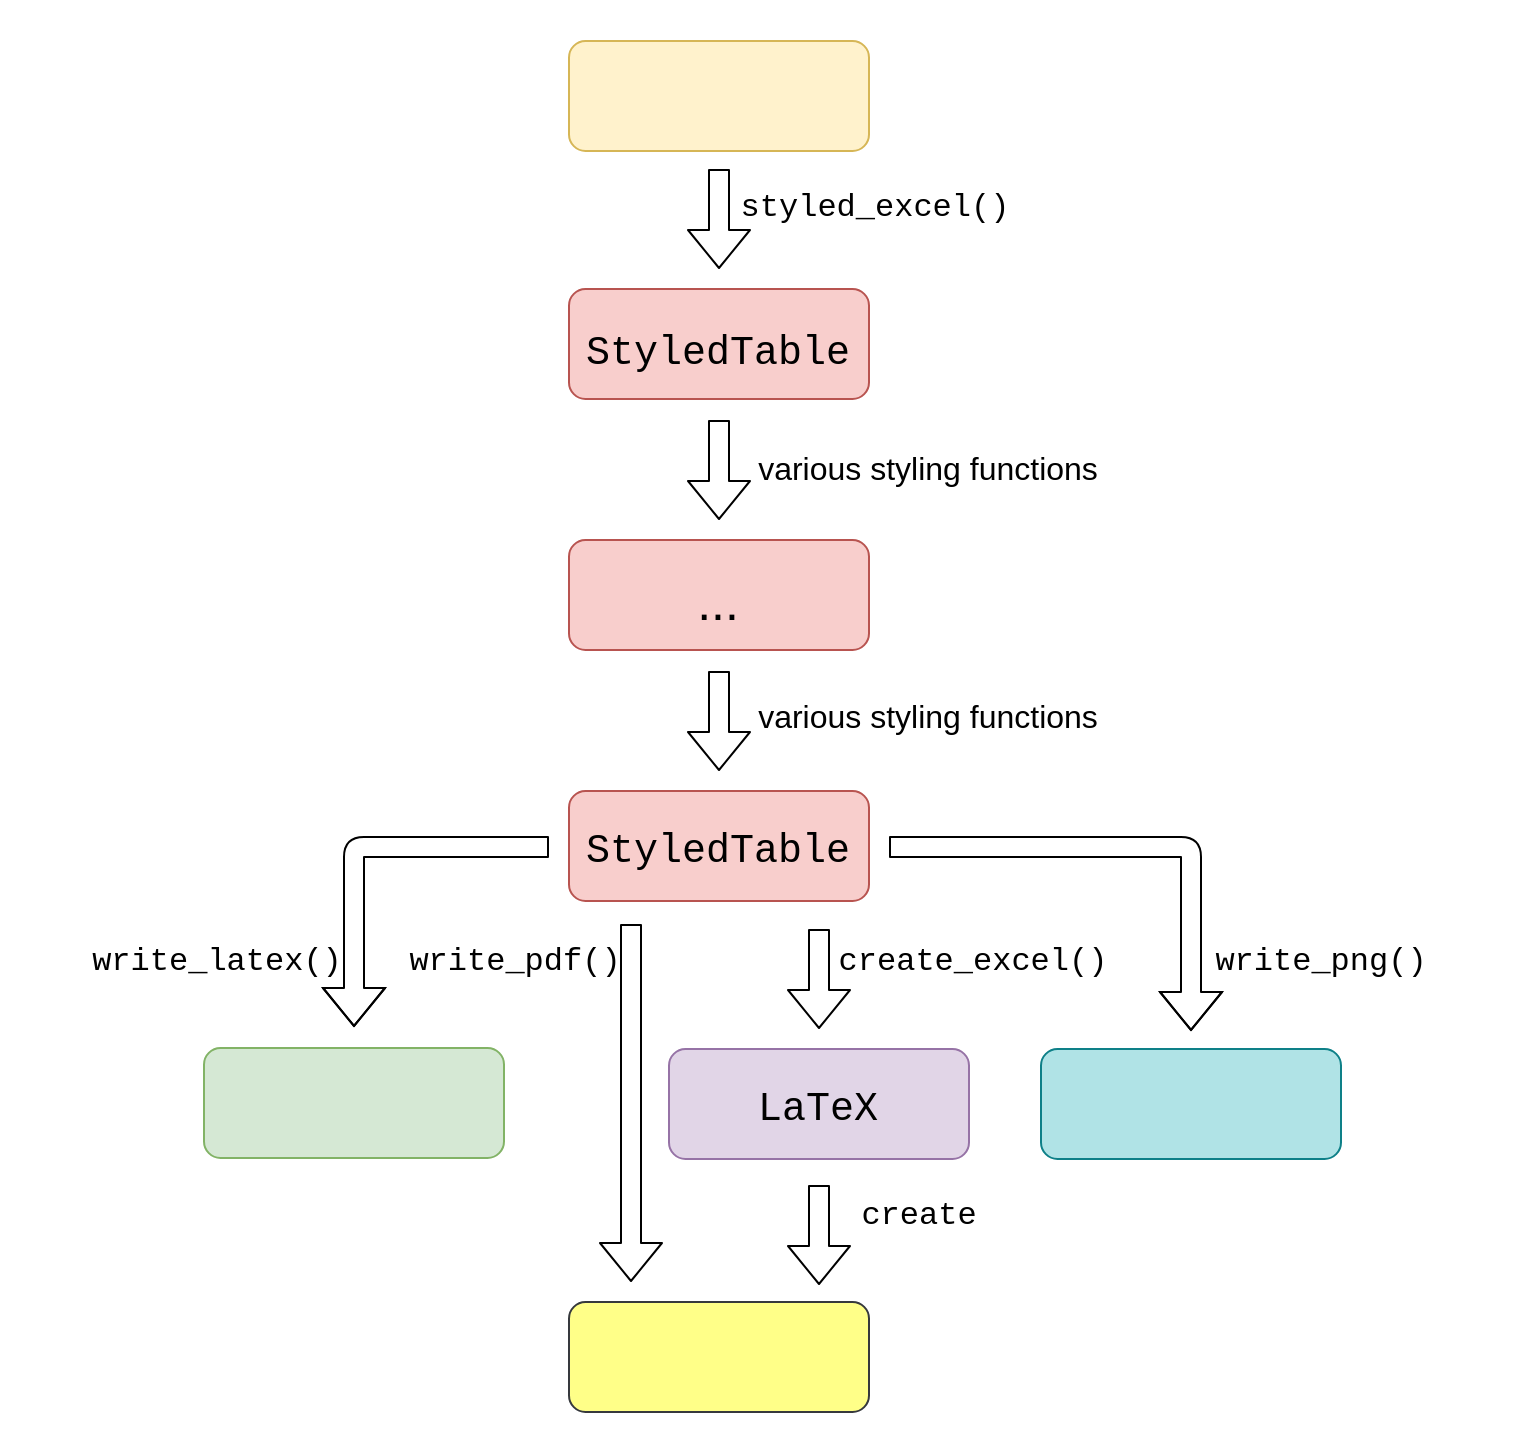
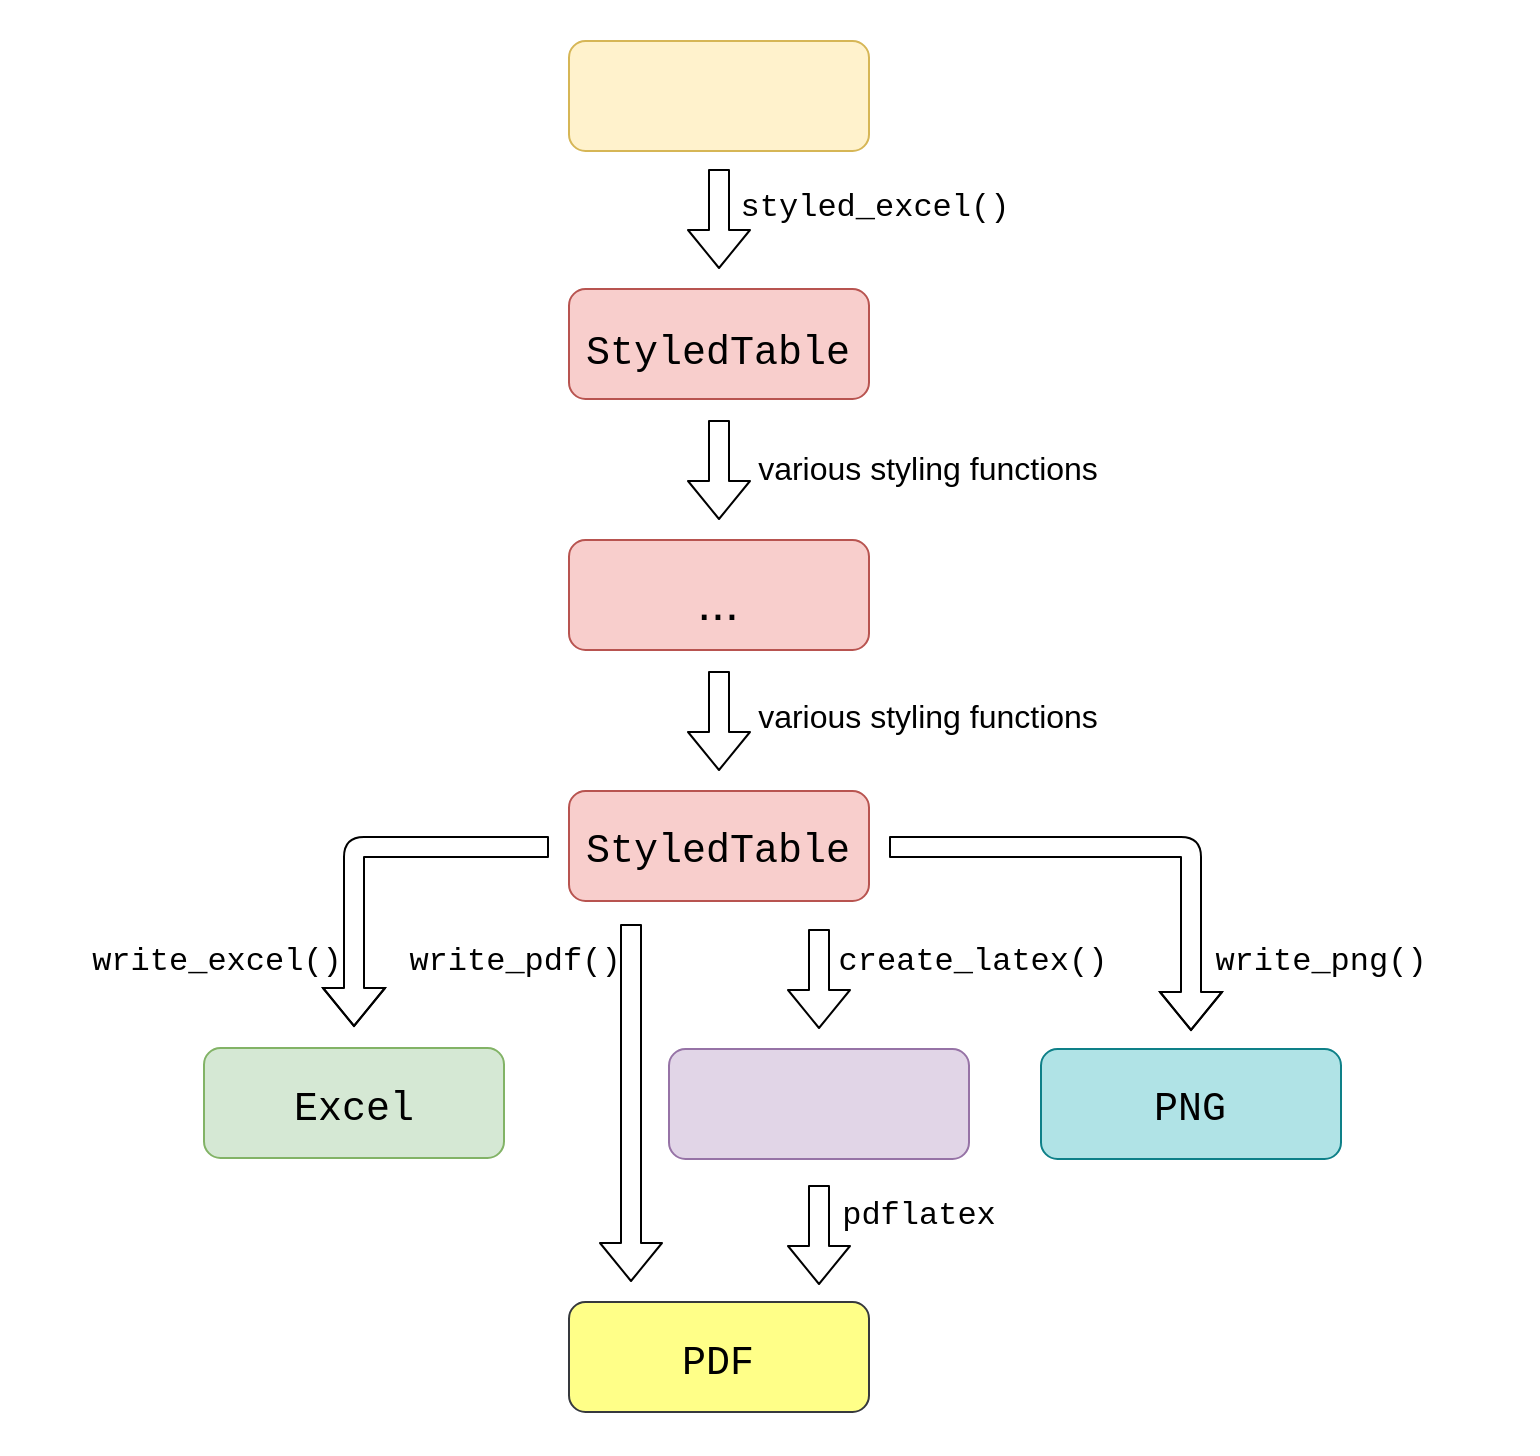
node "write_latex()": label "write_latex()" -> "write_excel()"
node "create_excel()": label "create_excel()" -> "create_latex()"
node "Excel": added
node "LaTeX": removed
node "PNG": added
node "create": label "create" -> "pdflatex"
node "PDF": added
